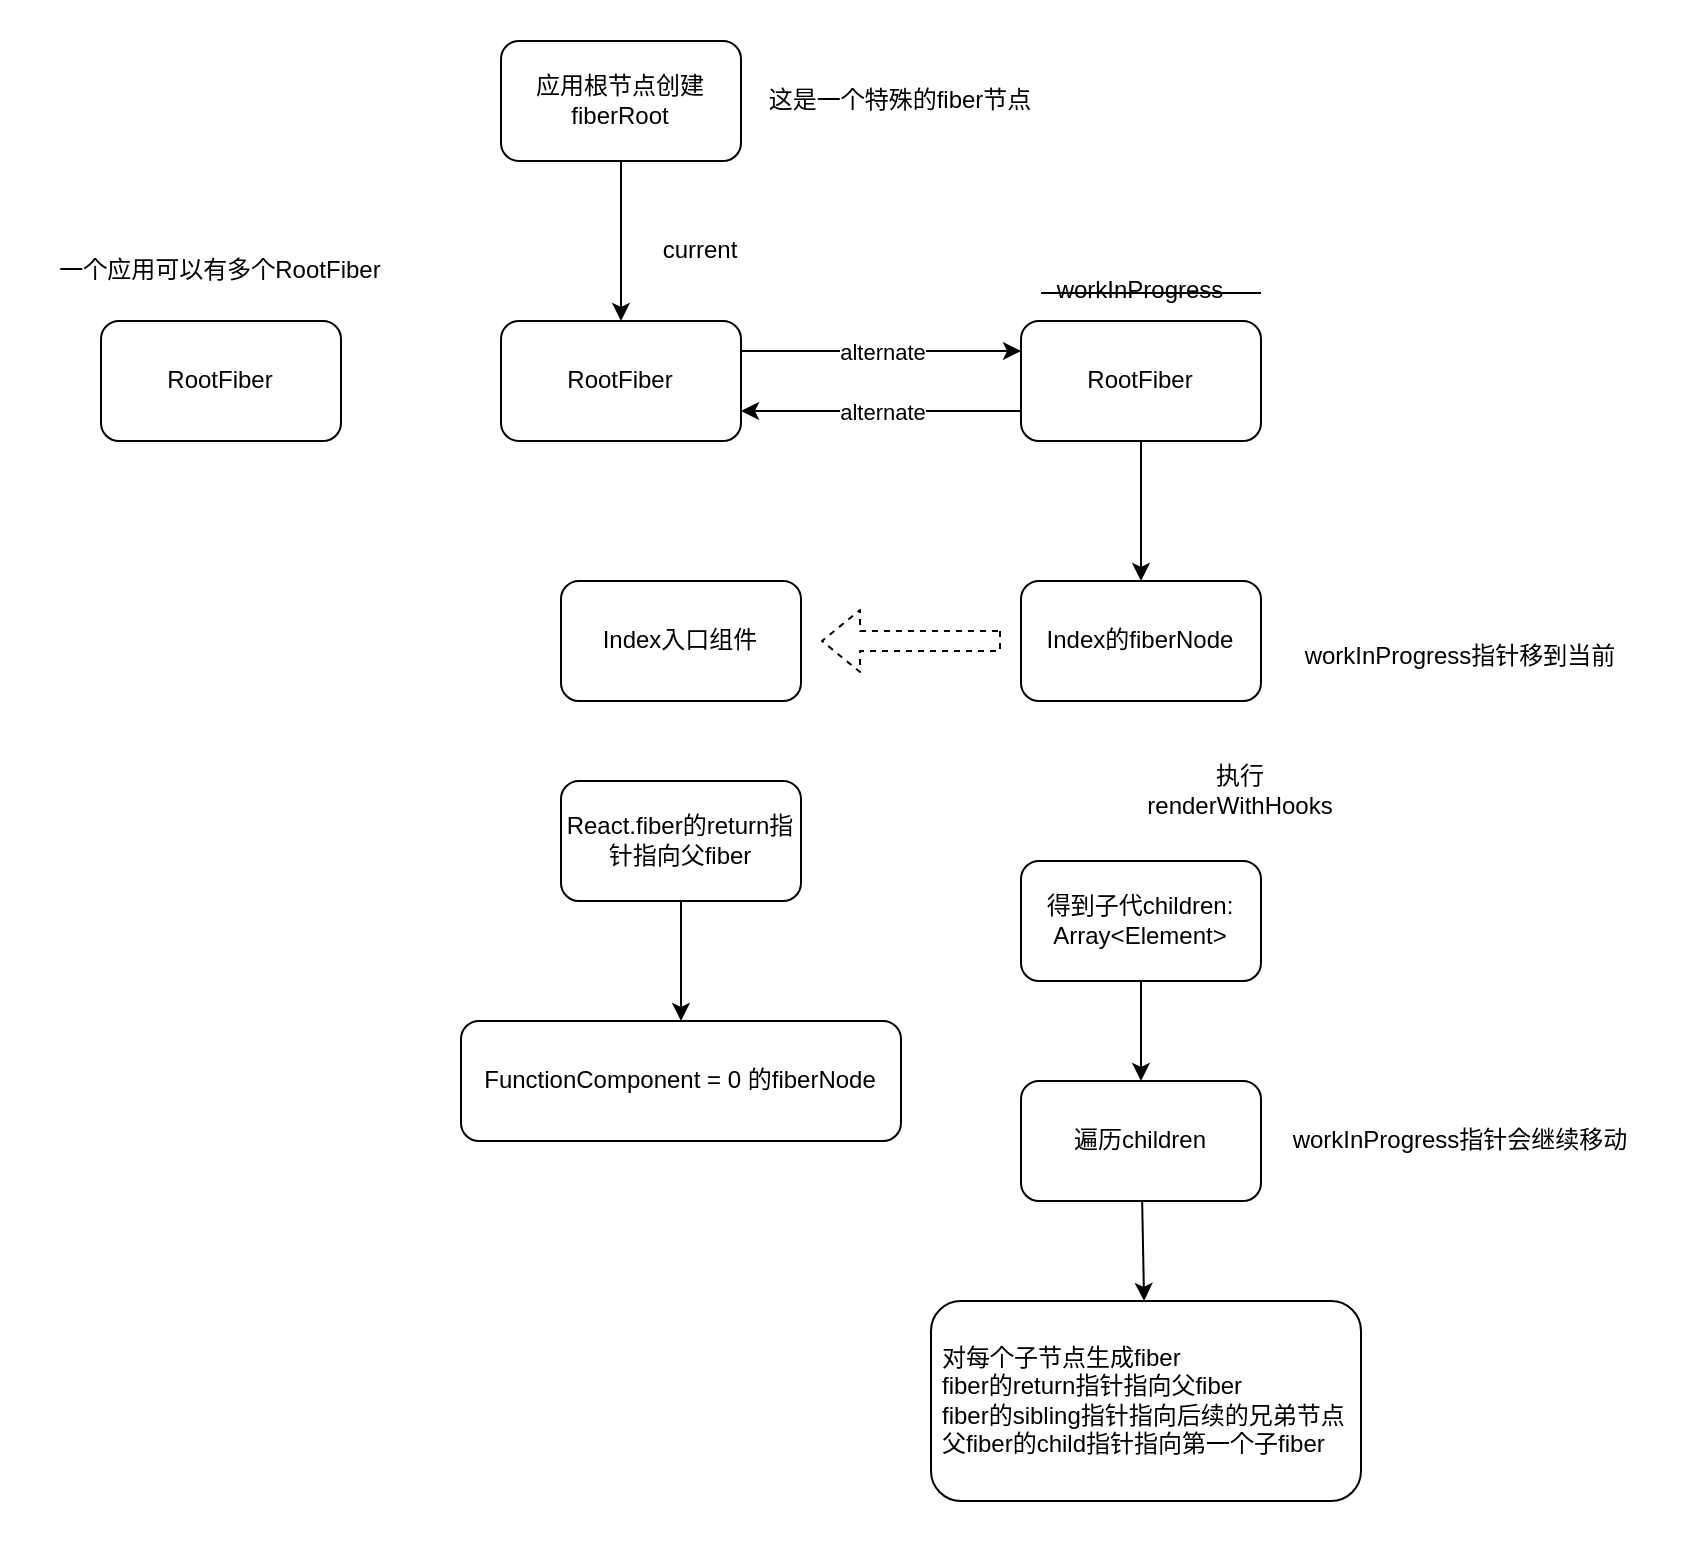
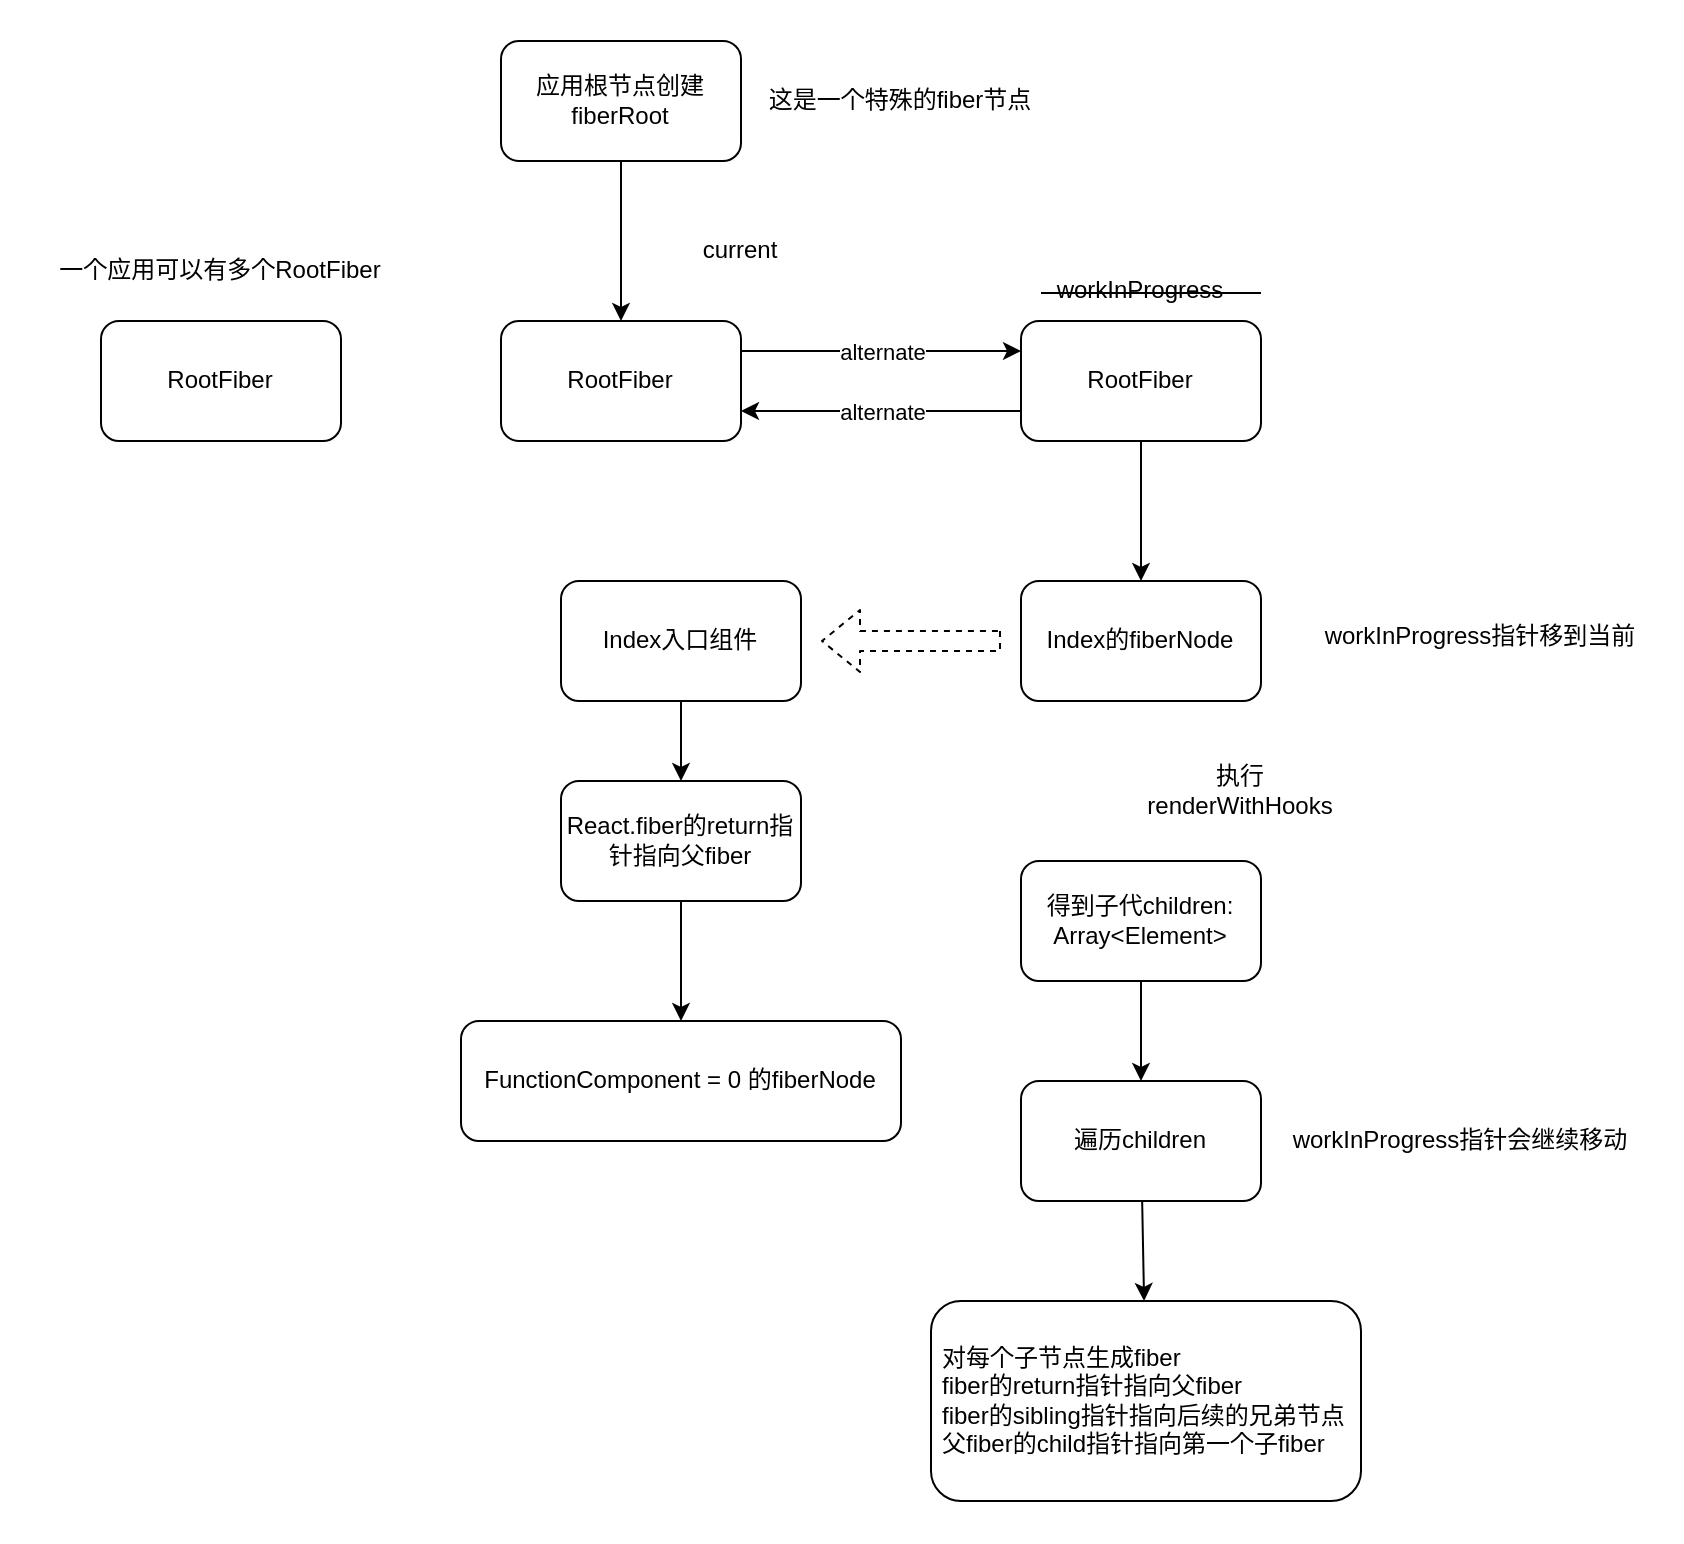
node "current": moved (701, 251) -> (741, 251)
node "workInProgress指针移到当前": moved (1461, 656) -> (1481, 636)
edge "Index入口组件" -> "React.fiber的return指针指向父fiber": added
